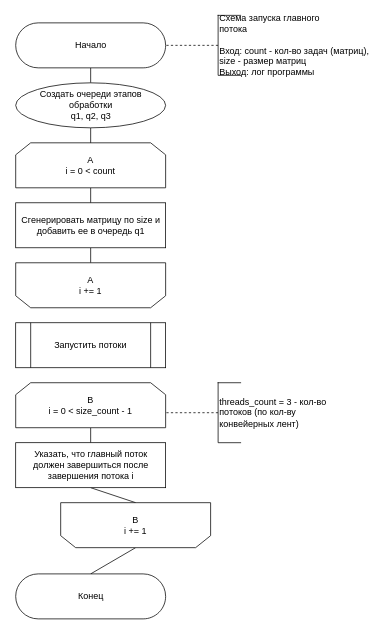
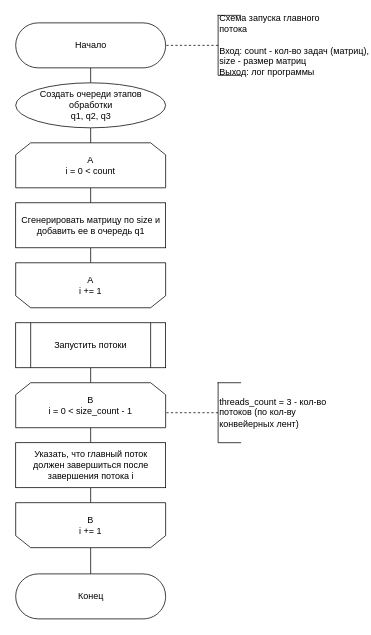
edge "Запустить потоки" -- "B i = 0 < size_count - 1": added
node "B i += 1": moved (135, 525) -> (90, 525)
